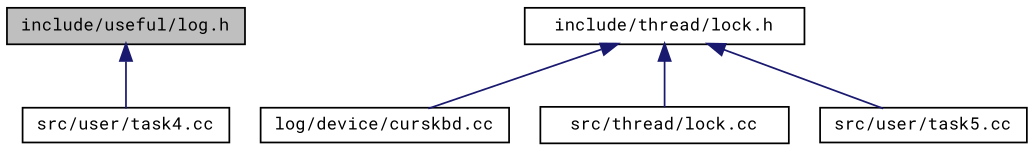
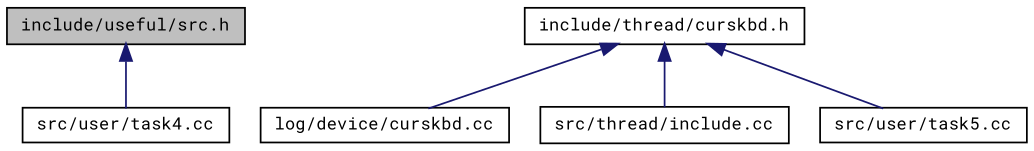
node "include/useful/log.h": label "include/useful/log.h" -> "include/useful/src.h"
node "include/thread/lock.h": label "include/thread/lock.h" -> "include/thread/curskbd.h"
node "src/thread/lock.cc": label "src/thread/lock.cc" -> "src/thread/include.cc"
